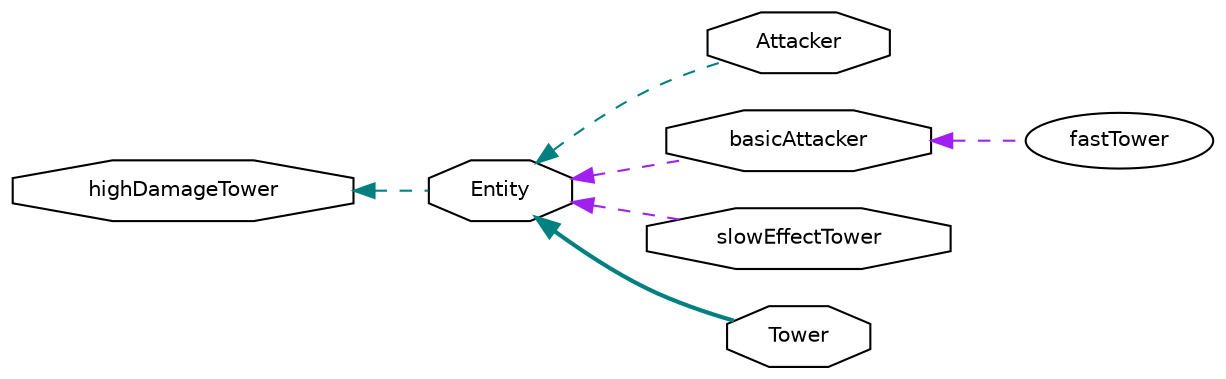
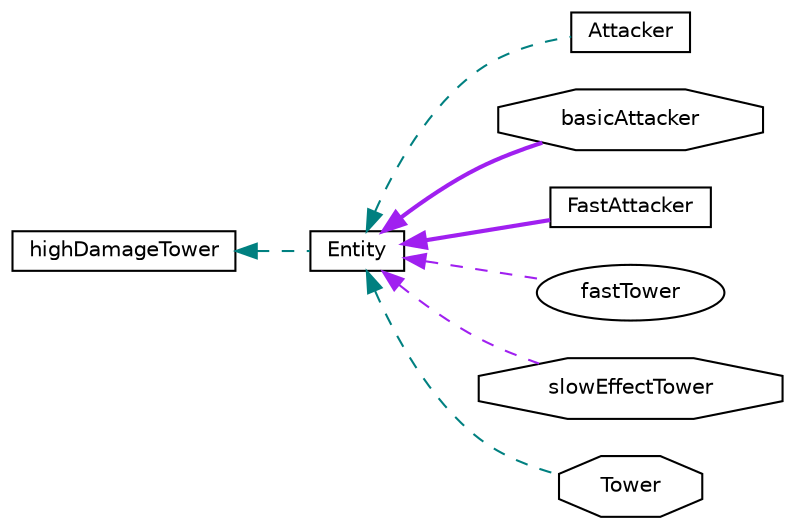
node "Attacker": shape octagon -> box
edge "fastTower" -> "basicAttacker": now "fastTower" -> "Entity"
edge "basicAttacker" -> "Entity": style dashed -> bold
node "highDamageTower": shape octagon -> box
node "Entity": shape octagon -> box
node "FastAttacker": added
edge "Tower" -> "Entity": style bold -> dashed
